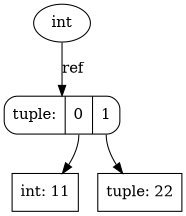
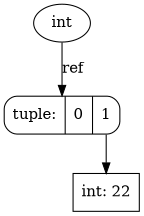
node "int: 11": removed
node "tuple: 22": label "tuple: 22" -> "int: 22"
